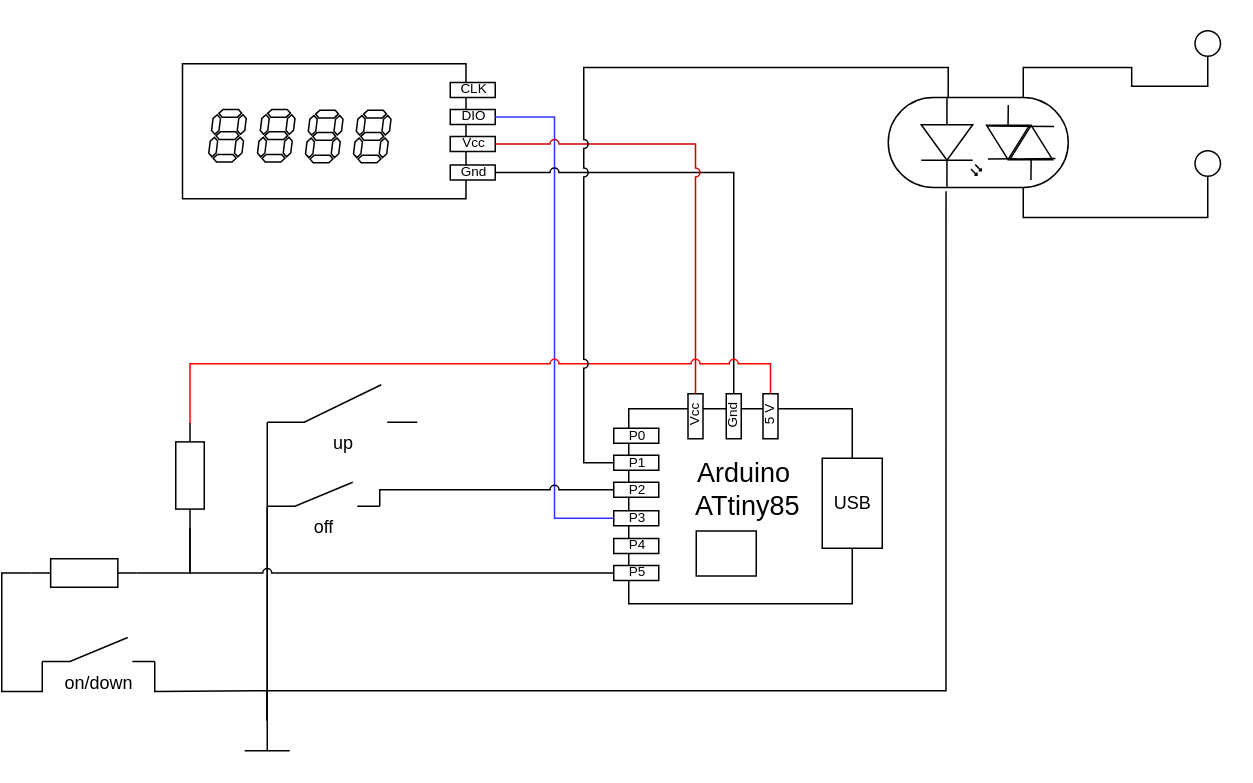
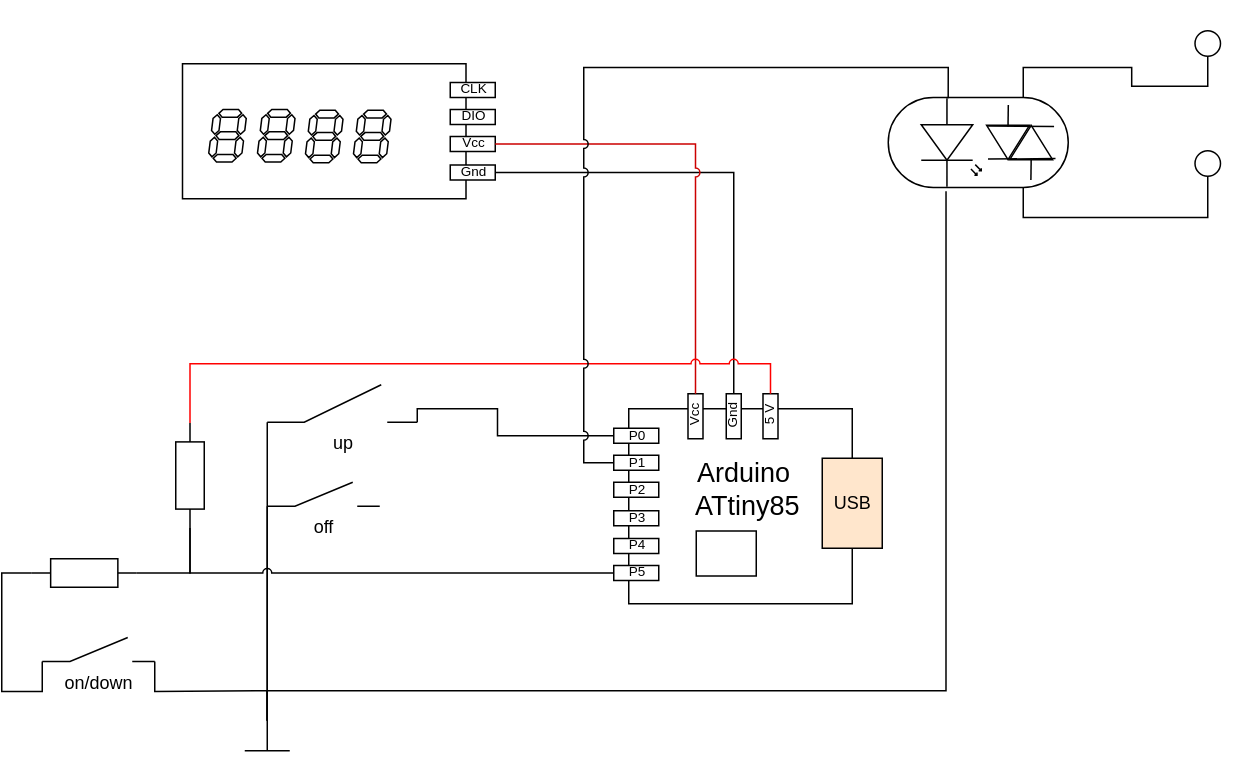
edge "up" -- "P0": added
edge "DIO" -- "P3": removed
edge "P2" -- "off": removed
node "USB": fillcolor #ffffff -> #ffe6cc
